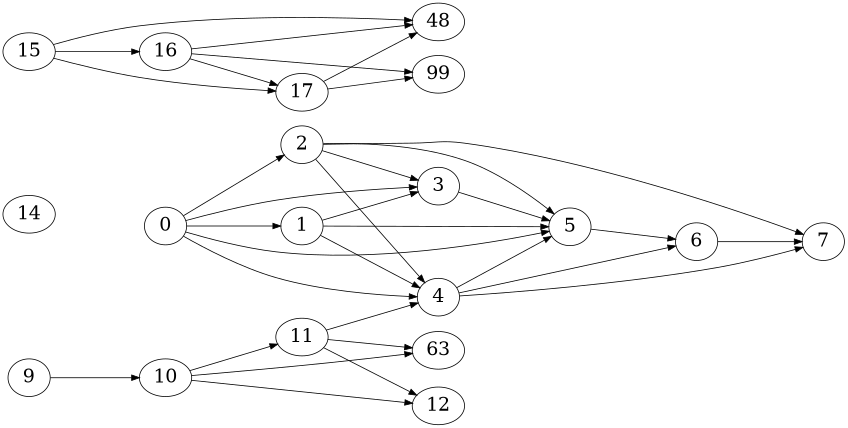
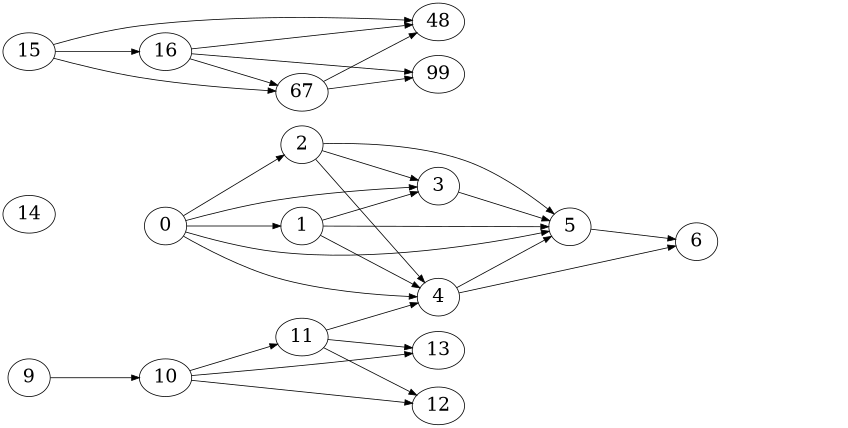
node "17": label "17" -> "67"
node "7": removed
node "63": label "63" -> "13"
